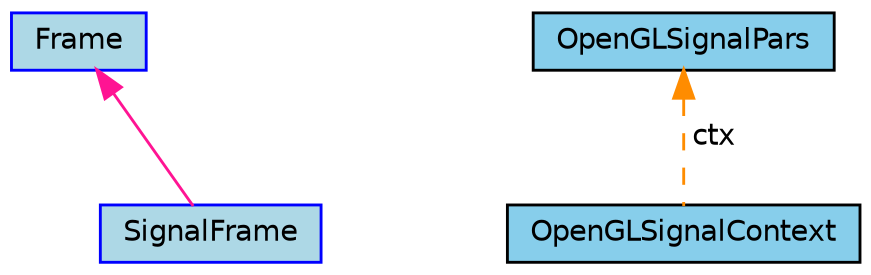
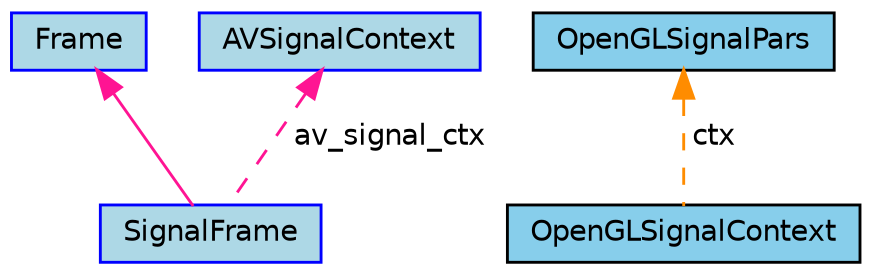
node "AVSignalContext": added
